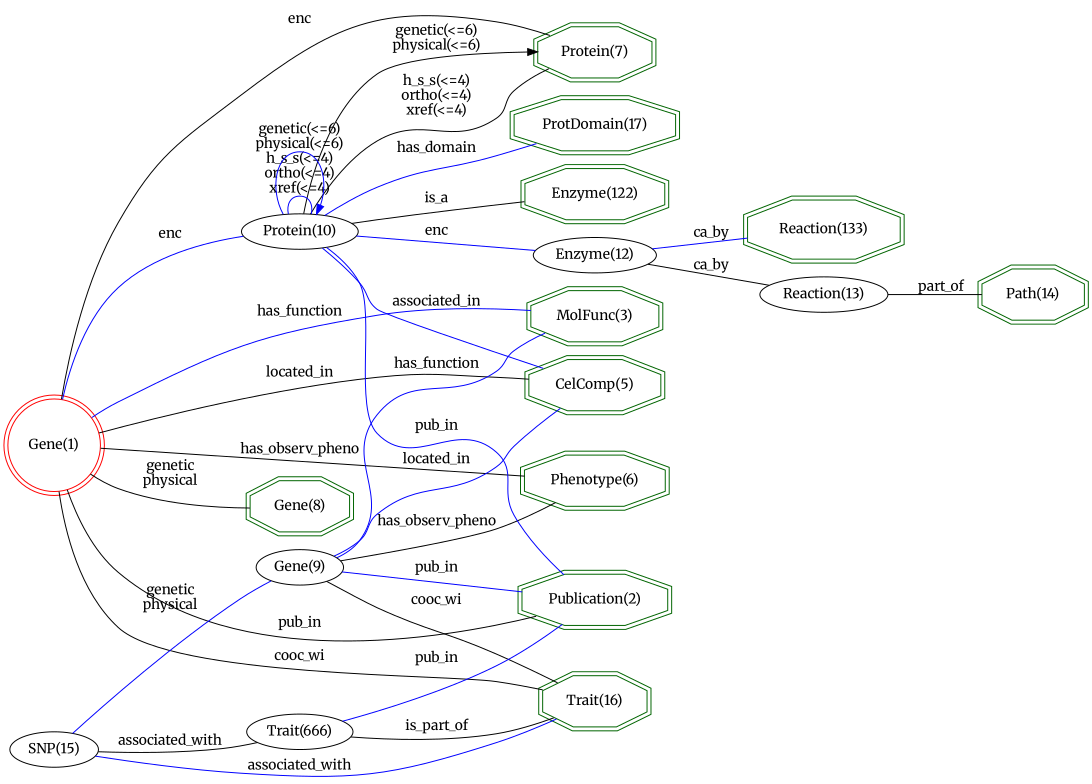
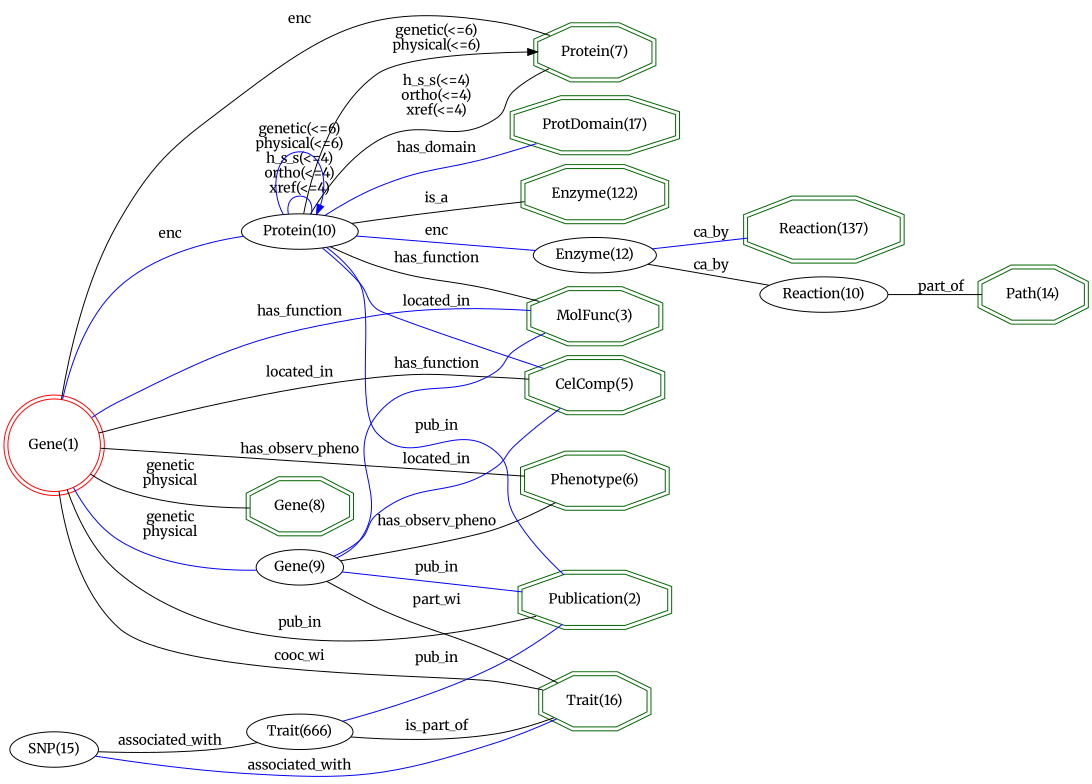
node "Reaction(133)": label "Reaction(133)" -> "Reaction(137)"
edge "Protein(10)" -- "MolFunc(3)": added, label "has_function"
node "Reaction(13)": label "Reaction(13)" -> "Reaction(10)"
edge "Protein(10)" -- "CelComp(5)": label "associated_in" -> "located_in"
edge "Gene(9)" -- "Trait(16)": label "cooc_wi" -> "part_wi"
edge "Gene(9)" -- "SNP(15)": now "Gene(9)" -- "Gene(1)"
